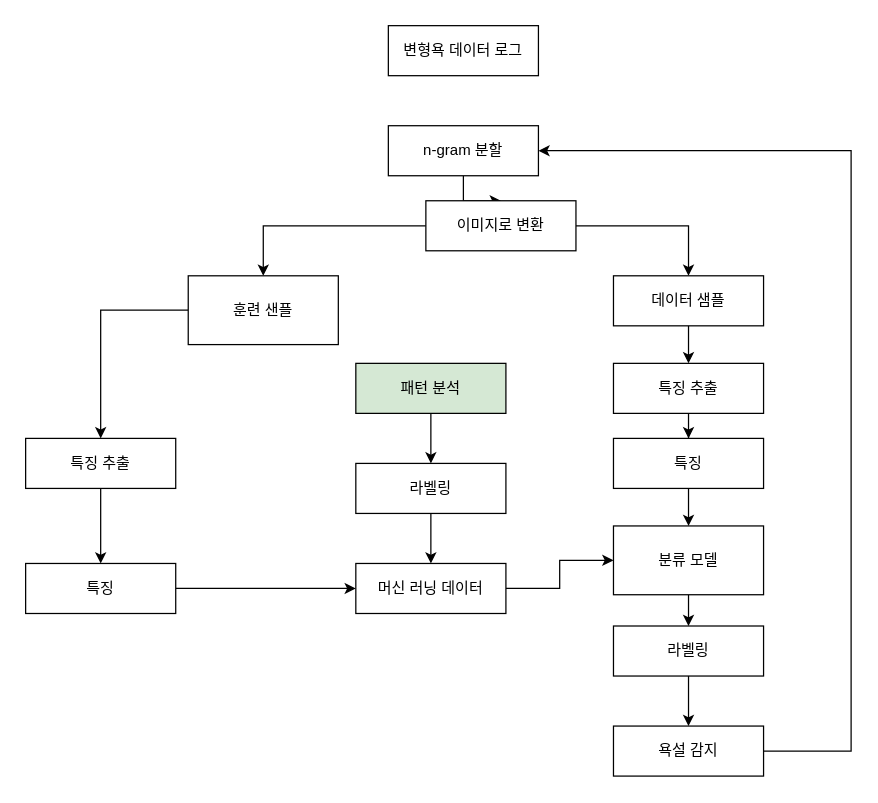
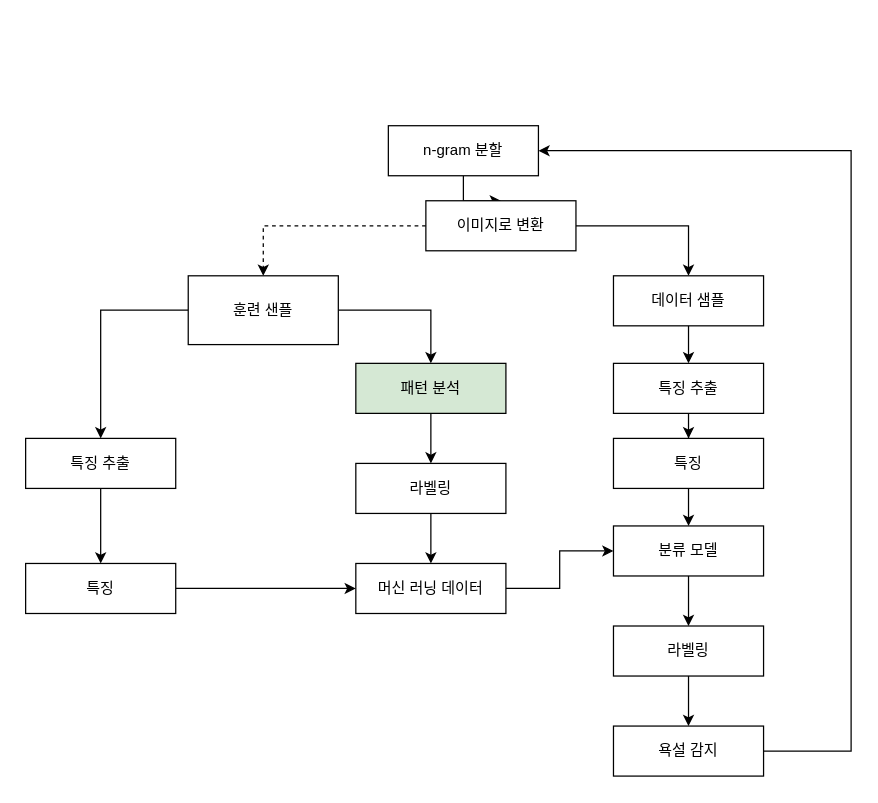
node "변형욕 데이터 로그": removed
edge "이미지로 변환" -> "훈련 샌플": style solid -> dashed
edge "훈련 샌플" -> "패턴 분석": added
node "분류 모델": size 150x69 -> 150x50
